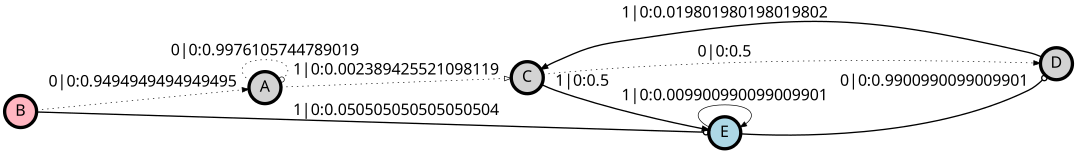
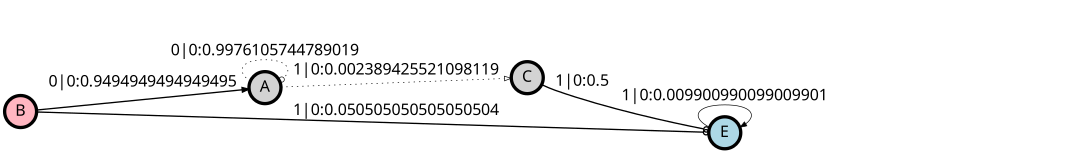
node "D": removed
edge "B" -> "A": style dotted -> bold
edge "C" -> "E": arrowhead normal -> odot
